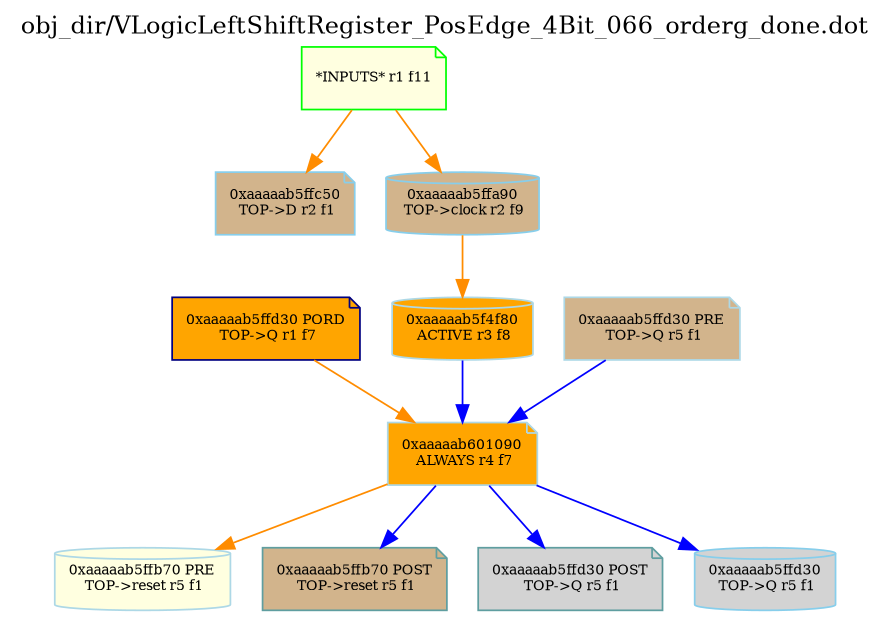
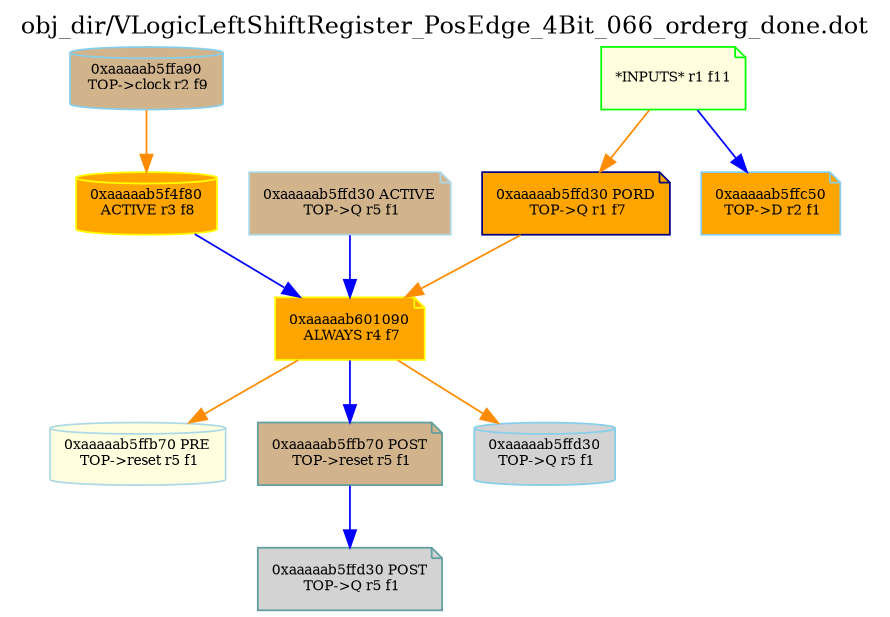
edge "*INPUTS* r1 f11" -> "0xaaaaab5ffc50 TOP->D r2 f1": color darkorange -> blue
edge "*INPUTS* r1 f11" -> "0xaaaaab5ffa90 TOP->clock r2 f9": now "*INPUTS* r1 f11" -> "0xaaaaab5ffd30 PORD TOP->Q r1 f7"
node "0xaaaaab5ffc50 TOP->D r2 f1": fillcolor tan -> orange
node "0xaaaaab5f4f80 ACTIVE r3 f8": color lightblue -> yellow
node "0xaaaaab5ffd30 PRE TOP->Q r5 f1": label "0xaaaaab5ffd30 PRE TOP->Q r5 f1" -> "0xaaaaab5ffd30 ACTIVE TOP->Q r5 f1"
node "0xaaaaab601090 ALWAYS r4 f7": color lightblue -> yellow
edge "0xaaaaab601090 ALWAYS r4 f7" -> "0xaaaaab5ffd30 POST TOP->Q r5 f1": now "0xaaaaab5ffb70 POST TOP->reset r5 f1" -> "0xaaaaab5ffd30 POST TOP->Q r5 f1"
edge "0xaaaaab601090 ALWAYS r4 f7" -> "0xaaaaab5ffd30 TOP->Q r5 f1": color blue -> darkorange
